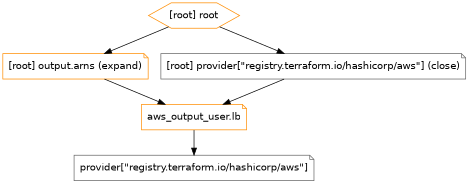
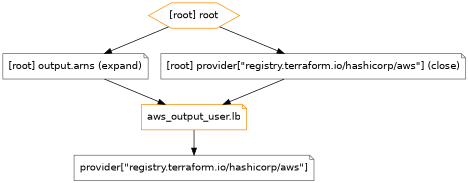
node "[root] output.arns (expand)": color darkorange -> gray40
